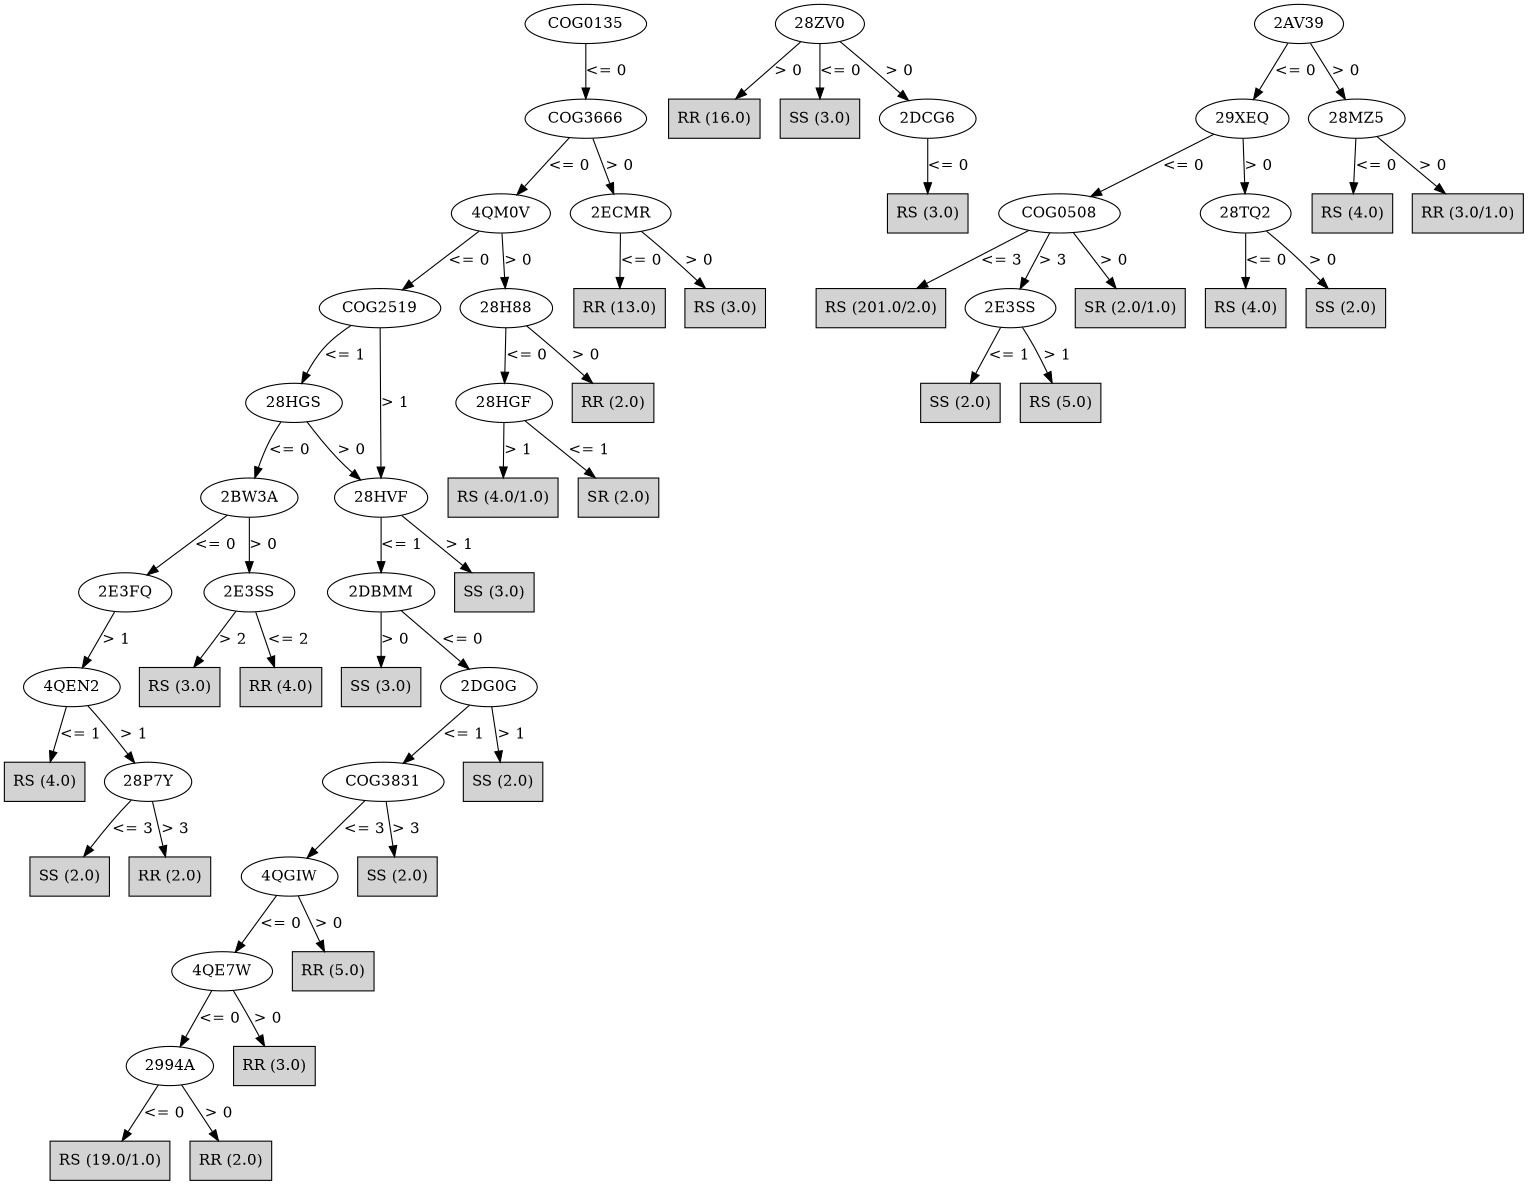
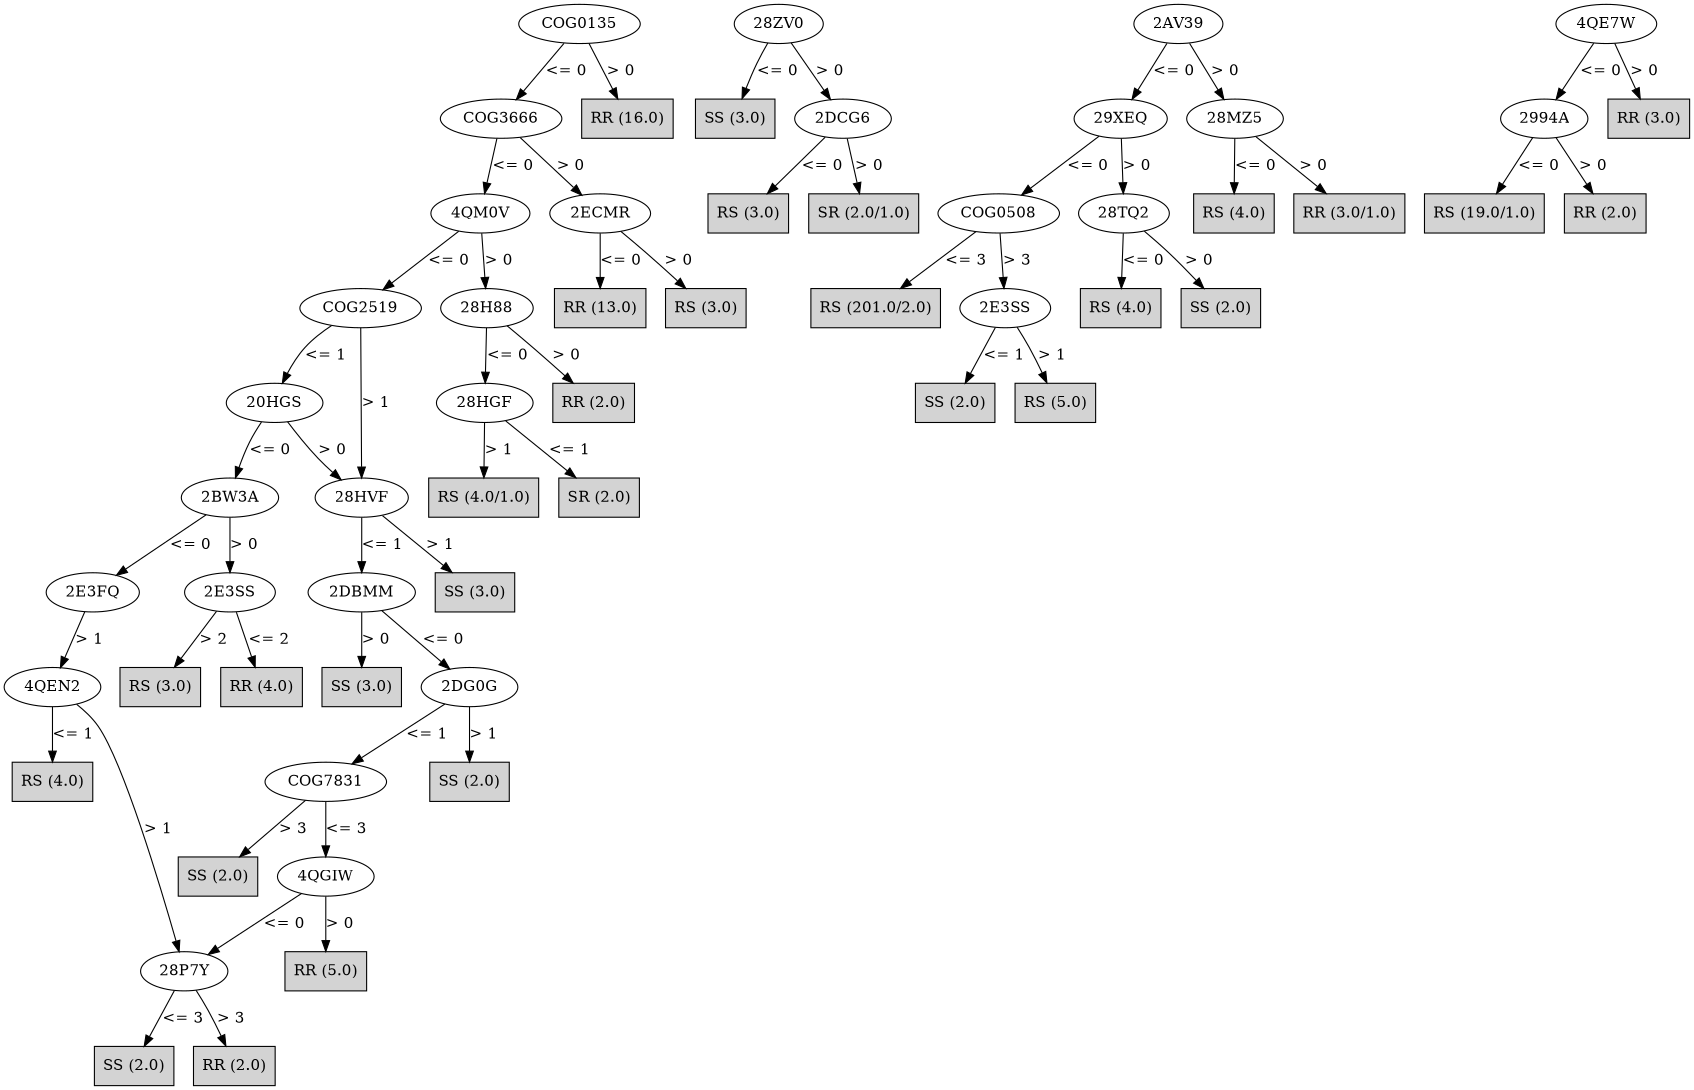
edge "28ZV0" -> "RR (16.0)": now "COG0135" -> "RR (16.0)"
edge "COG0508" -> "SR (2.0/1.0)": now "2DCG6" -> "SR (2.0/1.0)"
node "28HGS": label "28HGS" -> "20HGS"
node "COG3831": label "COG3831" -> "COG7831"
edge "4QGIW" -> "4QE7W": now "4QGIW" -> "28P7Y"
